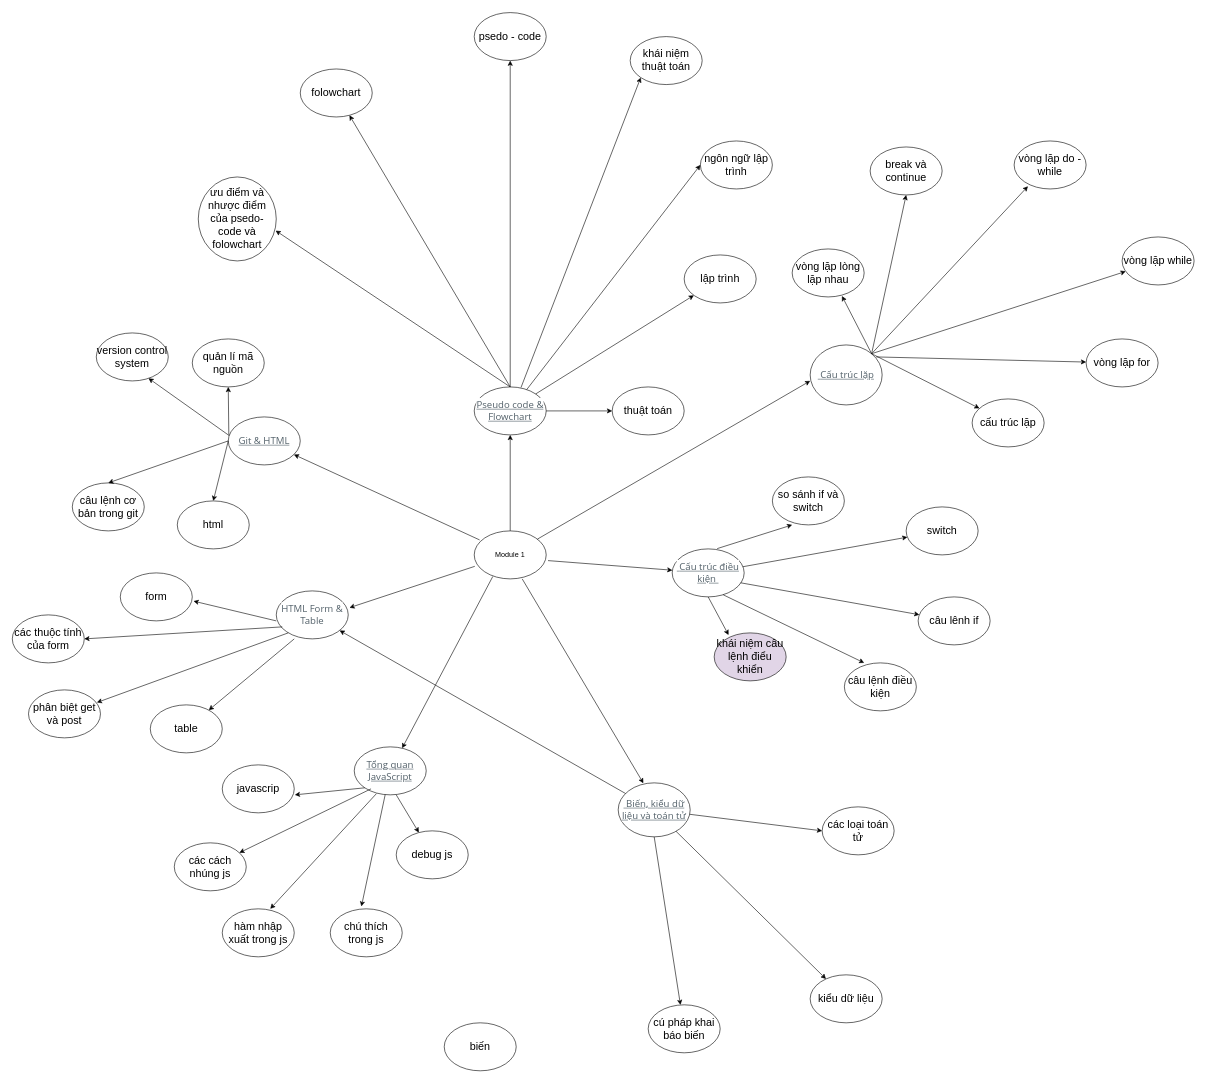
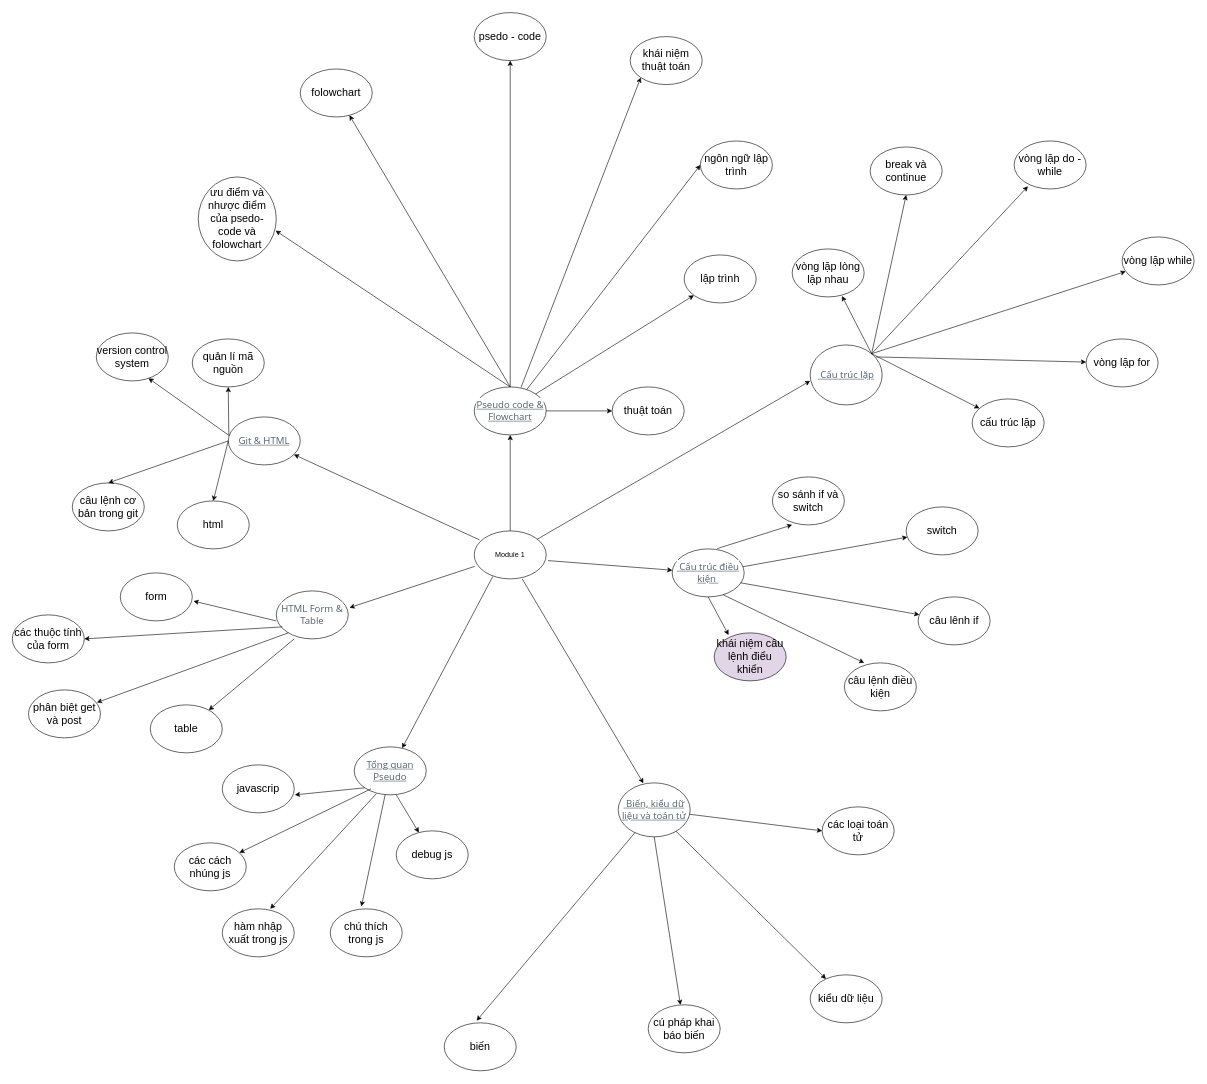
edge "Biến, kiểu dữ liệu và toán tử" -> "HTML Form & Table": now "Biến, kiểu dữ liệu và toán tử" -> "biến"
node "Tổng quan JavaScript": label "Tổng quan JavaScript" -> "Tổng quan Pseudo"
